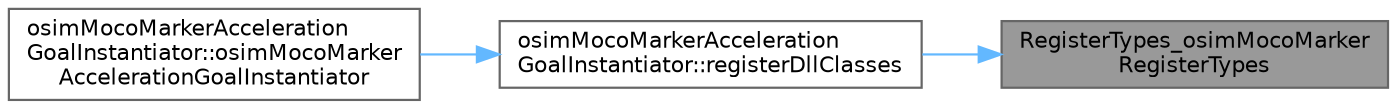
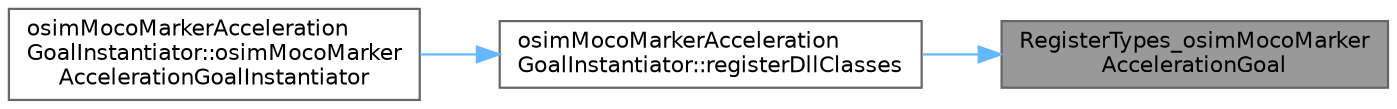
node "RegisterTypes_osimMocoMarker RegisterTypes": label "RegisterTypes_osimMocoMarker RegisterTypes" -> "RegisterTypes_osimMocoMarker AccelerationGoal"
